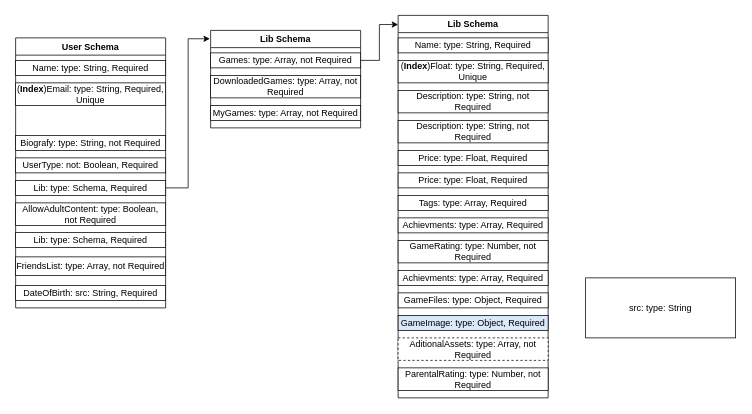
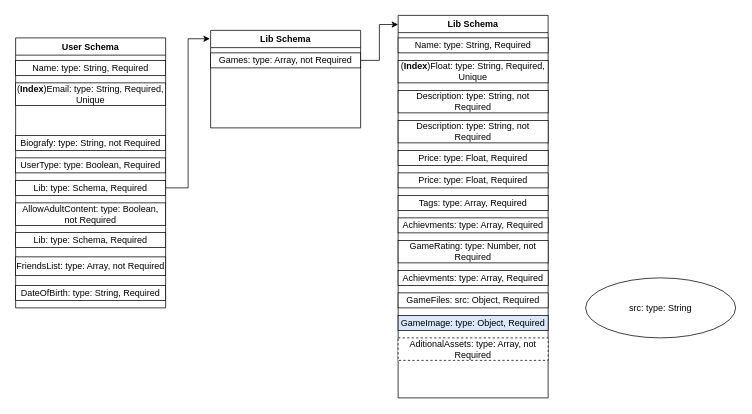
node "DownloadedGames: type: Array, not Required": removed
node "MyGames: type: Array, not Required": removed
node "UserType: not: Boolean, Required": label "UserType: not: Boolean, Required" -> "UserType: type: Boolean, Required"
node "DateOfBirth: src: String, Required": label "DateOfBirth: src: String, Required" -> "DateOfBirth: type: String, Required"
node "GameFiles: type: Object, Required": label "GameFiles: type: Object, Required" -> "GameFiles: src: Object, Required"
node "src: type: String": shape rectangle -> ellipse
node "ParentalRating: type: Number, not Required": removed
